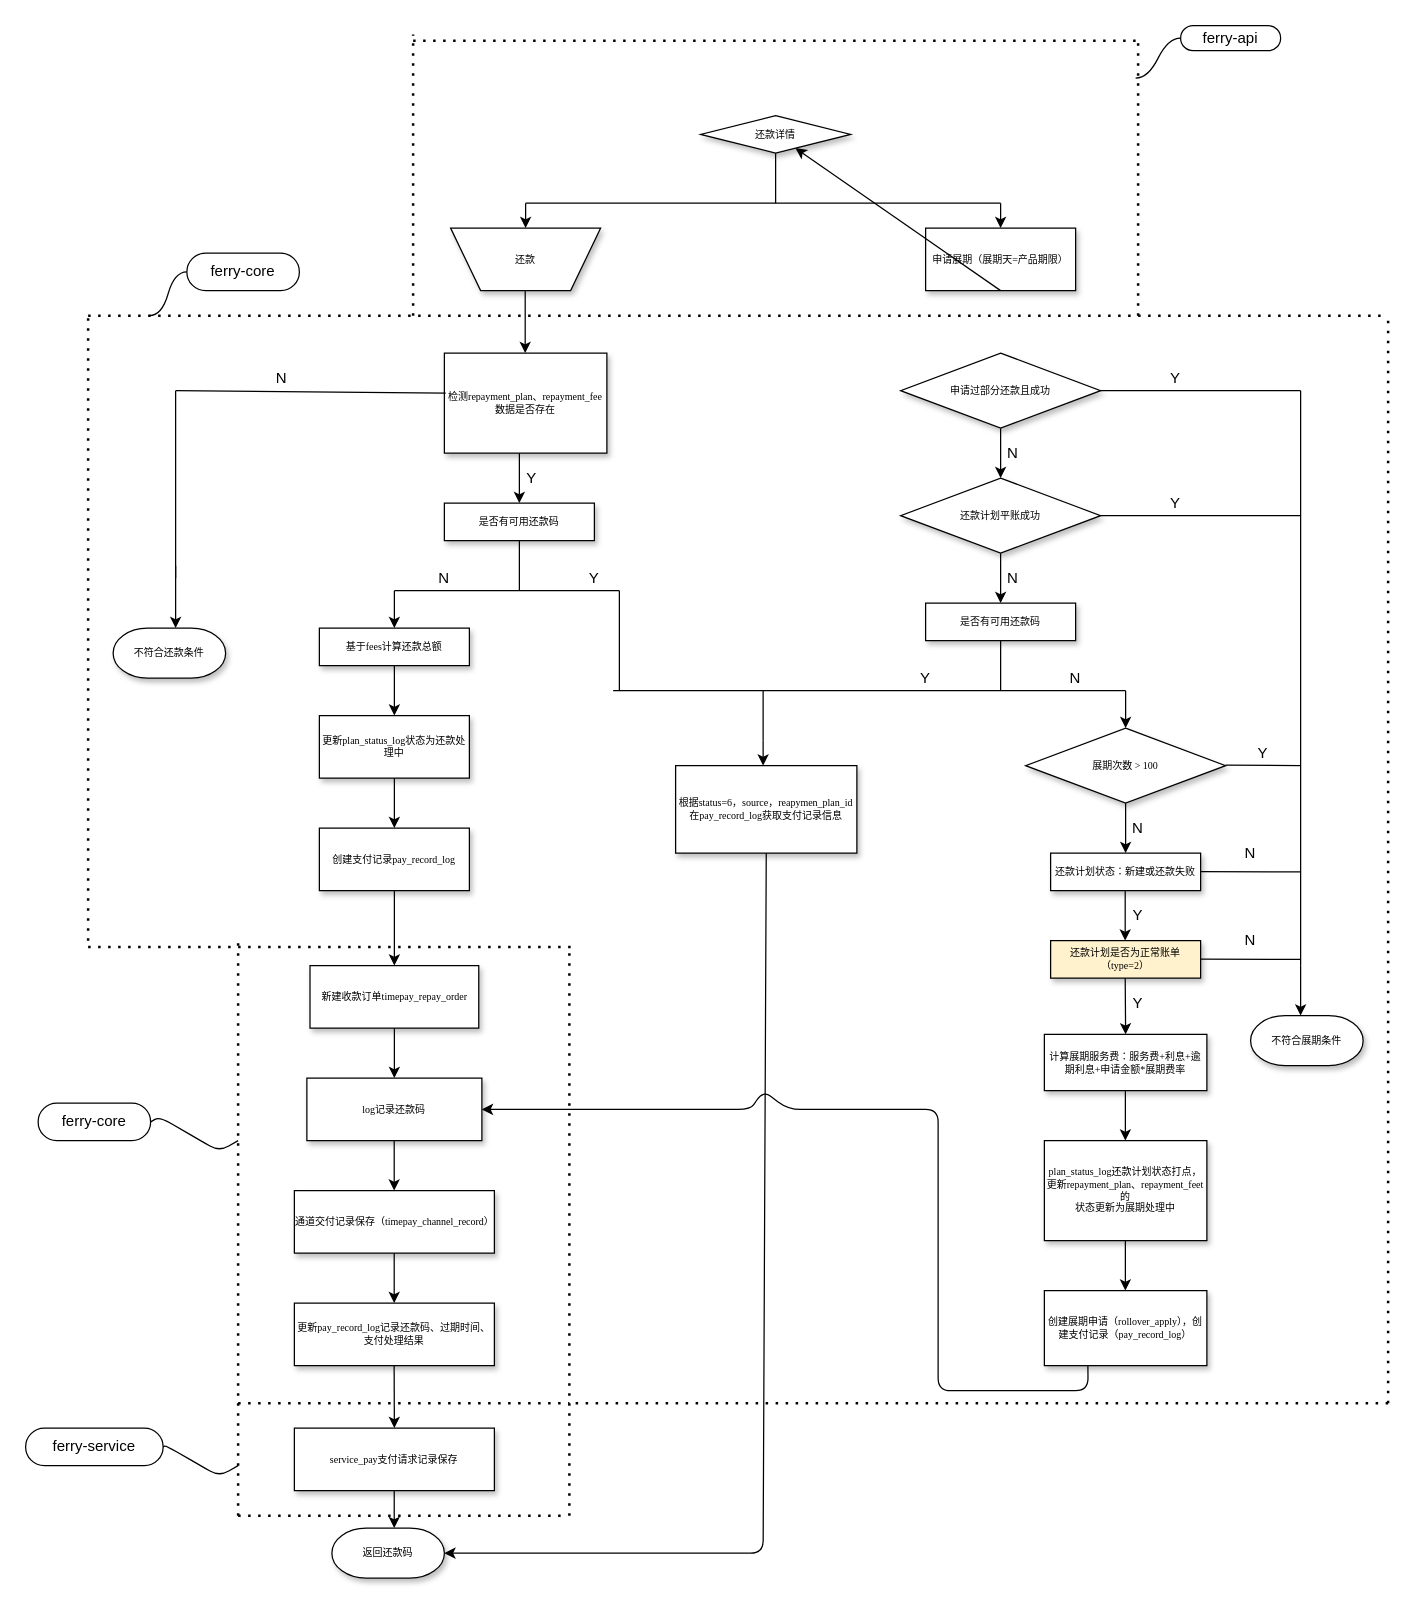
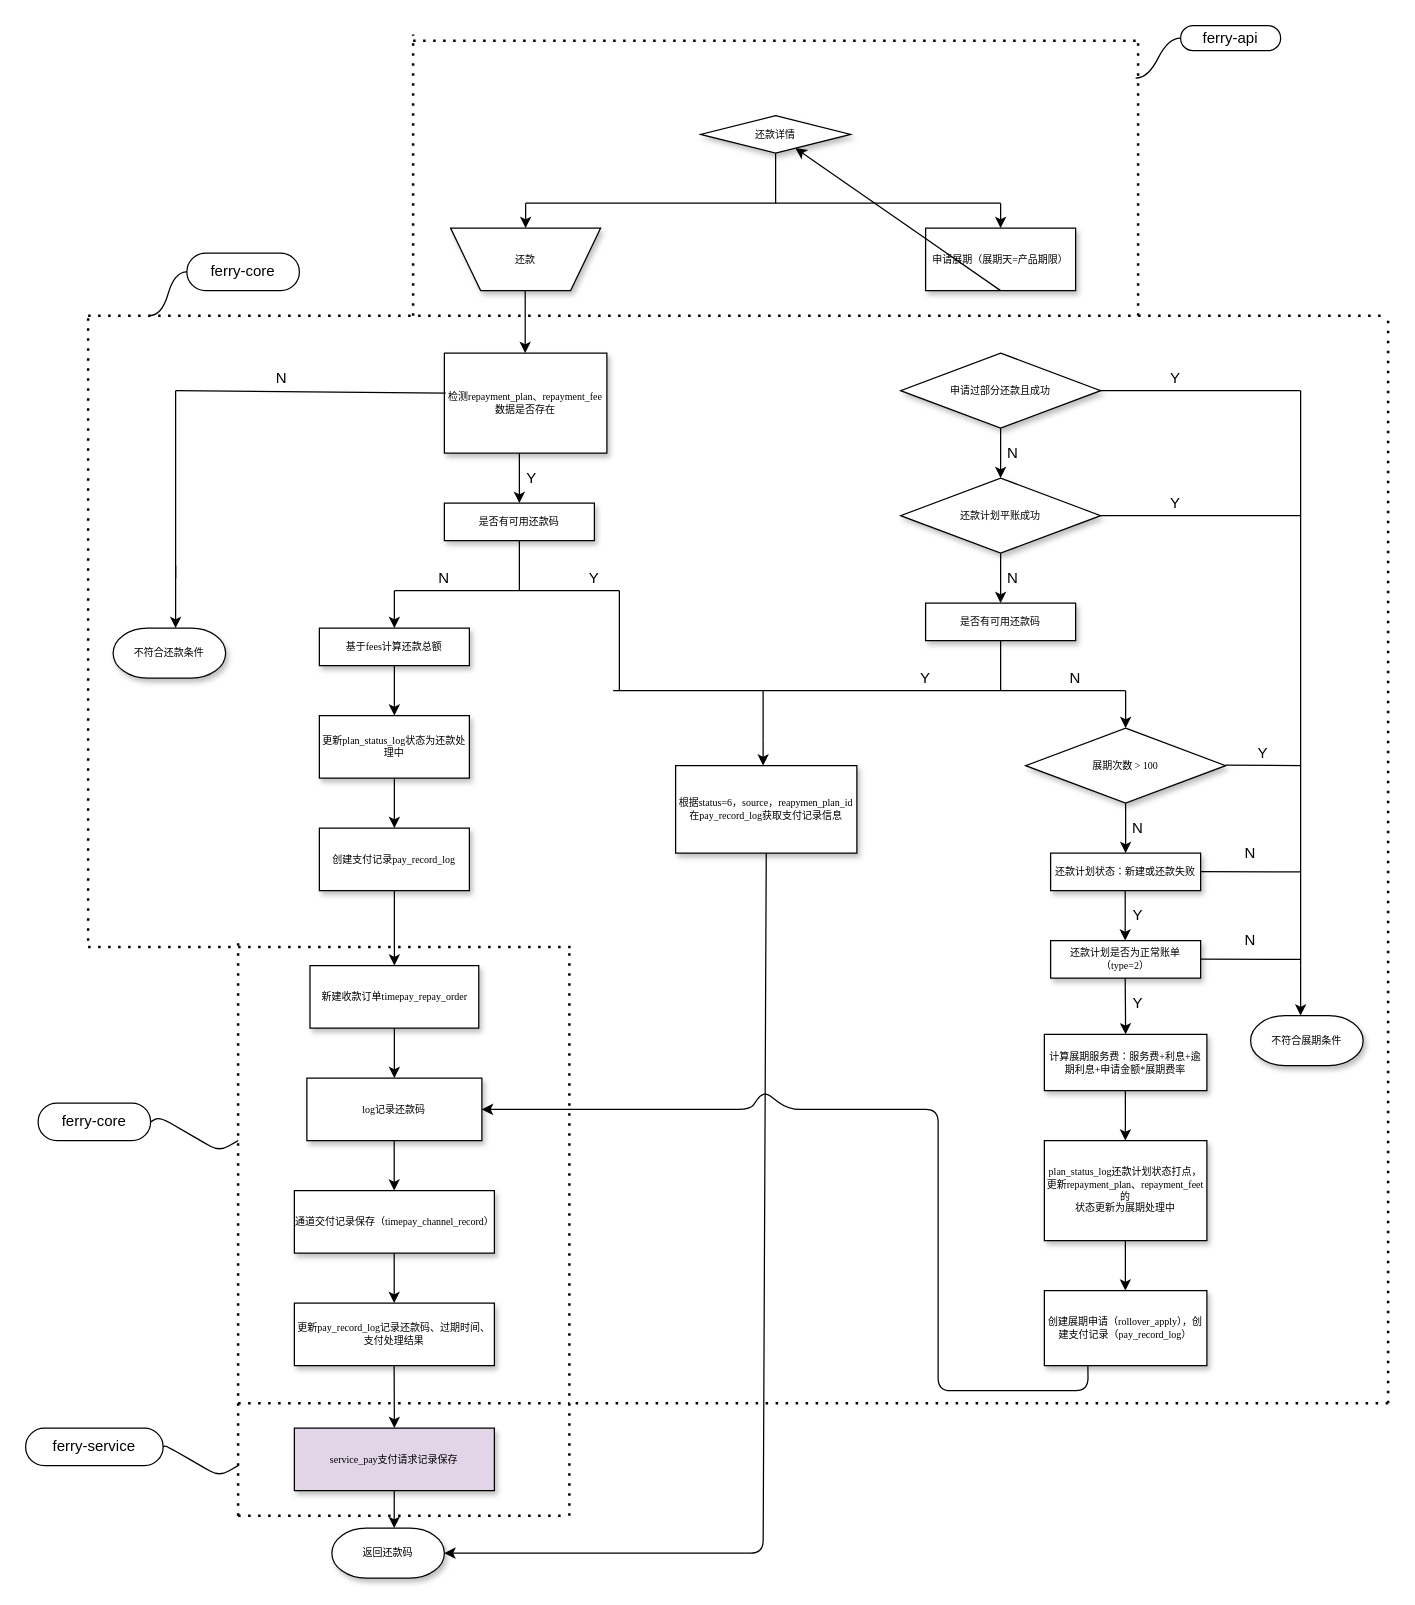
node "还款计划是否为正常账单（type=2）": fillcolor #fff2cc -> #ffffff
node "service_pay支付请求记录保存": fillcolor #ffffff -> #e1d5e7
